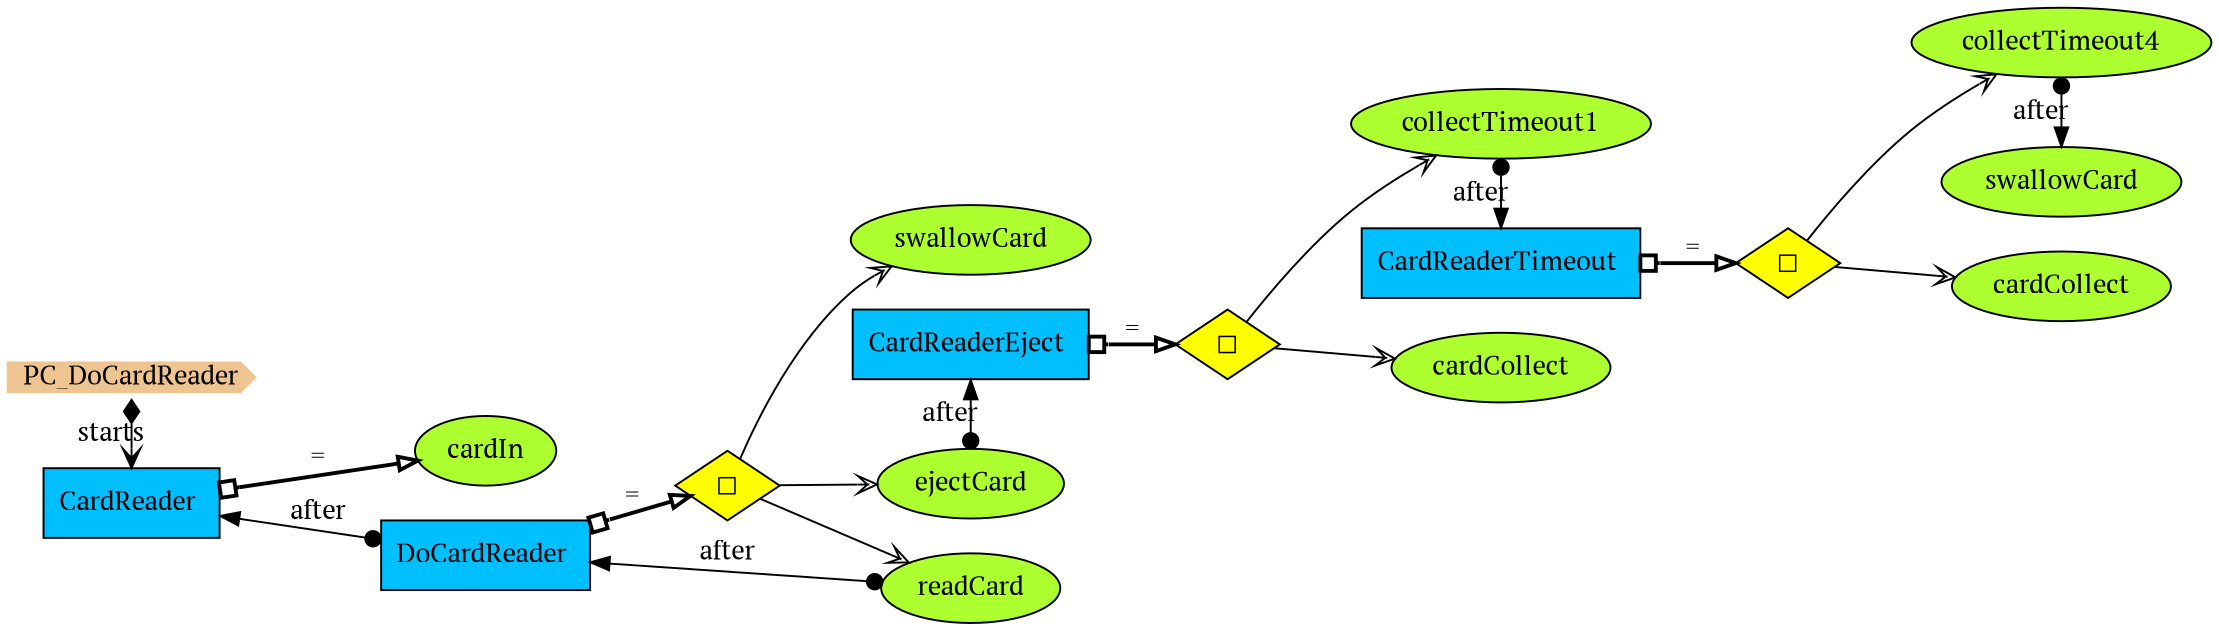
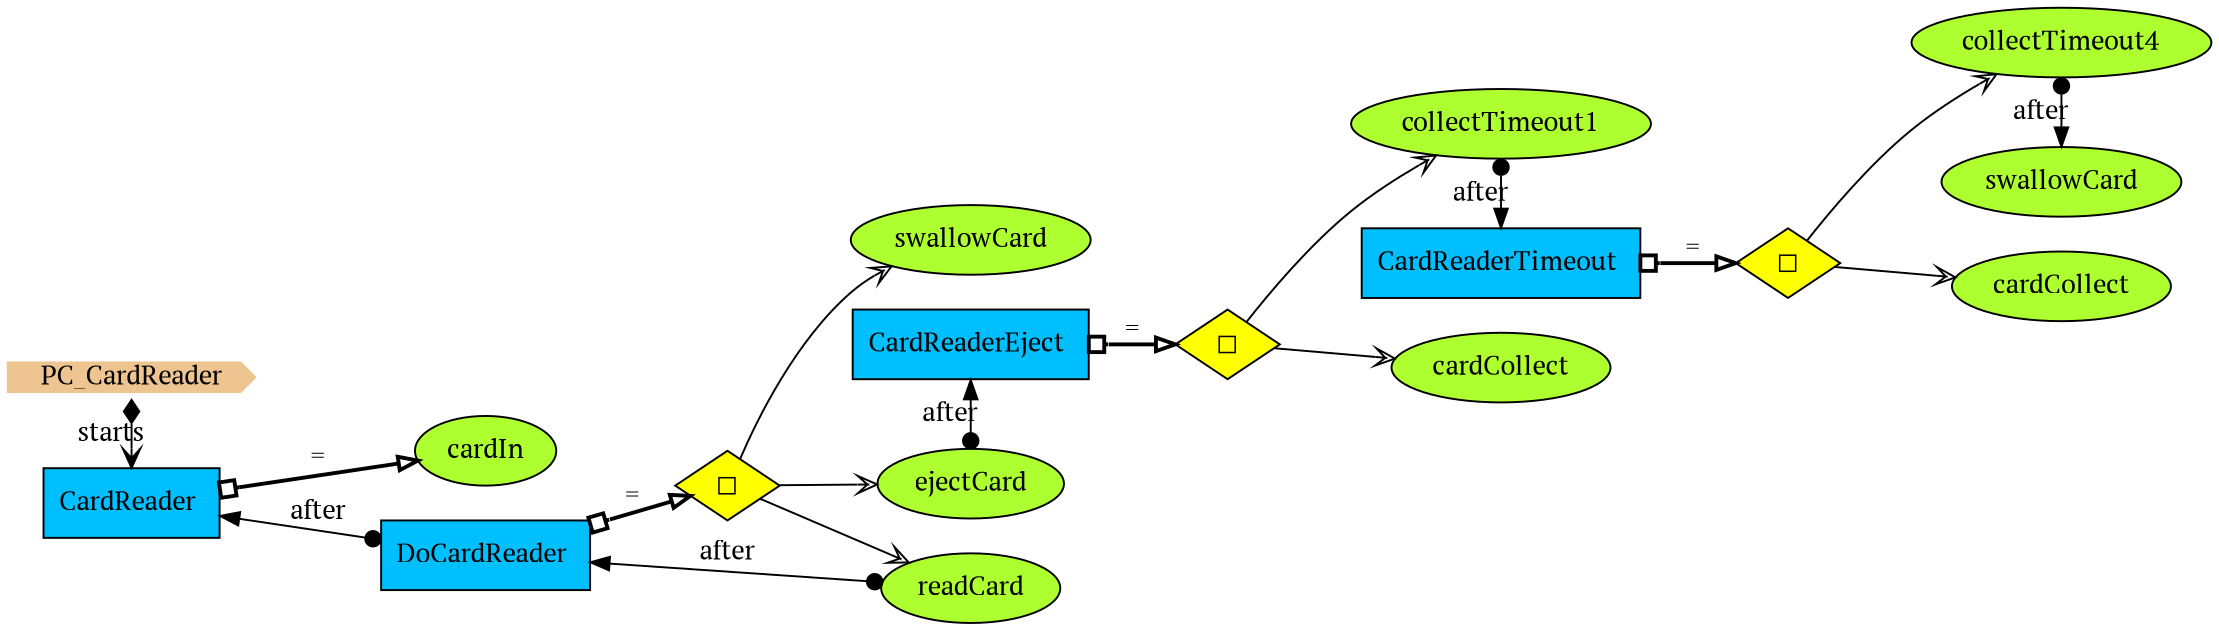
node "PC_DoCardReader": label "PC_DoCardReader" -> "PC_CardReader"
